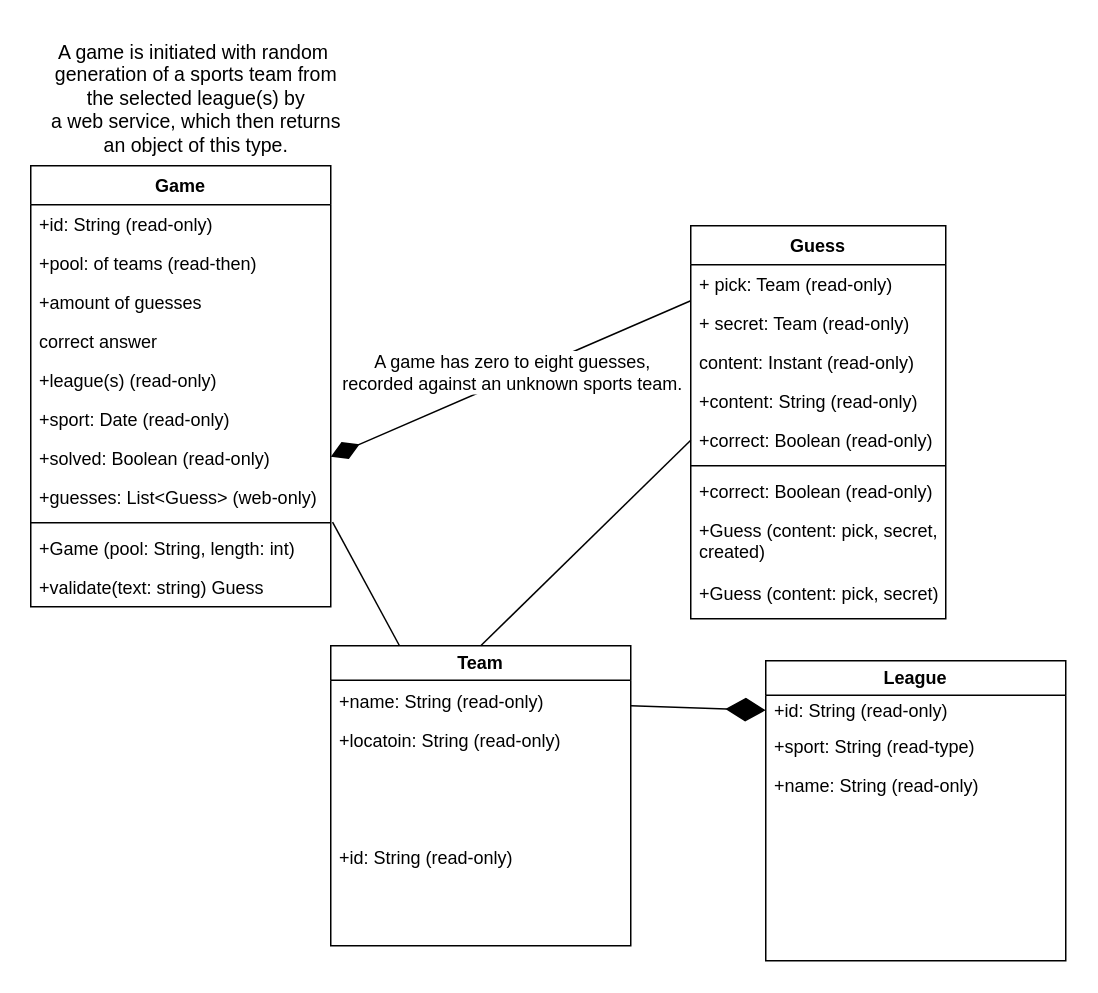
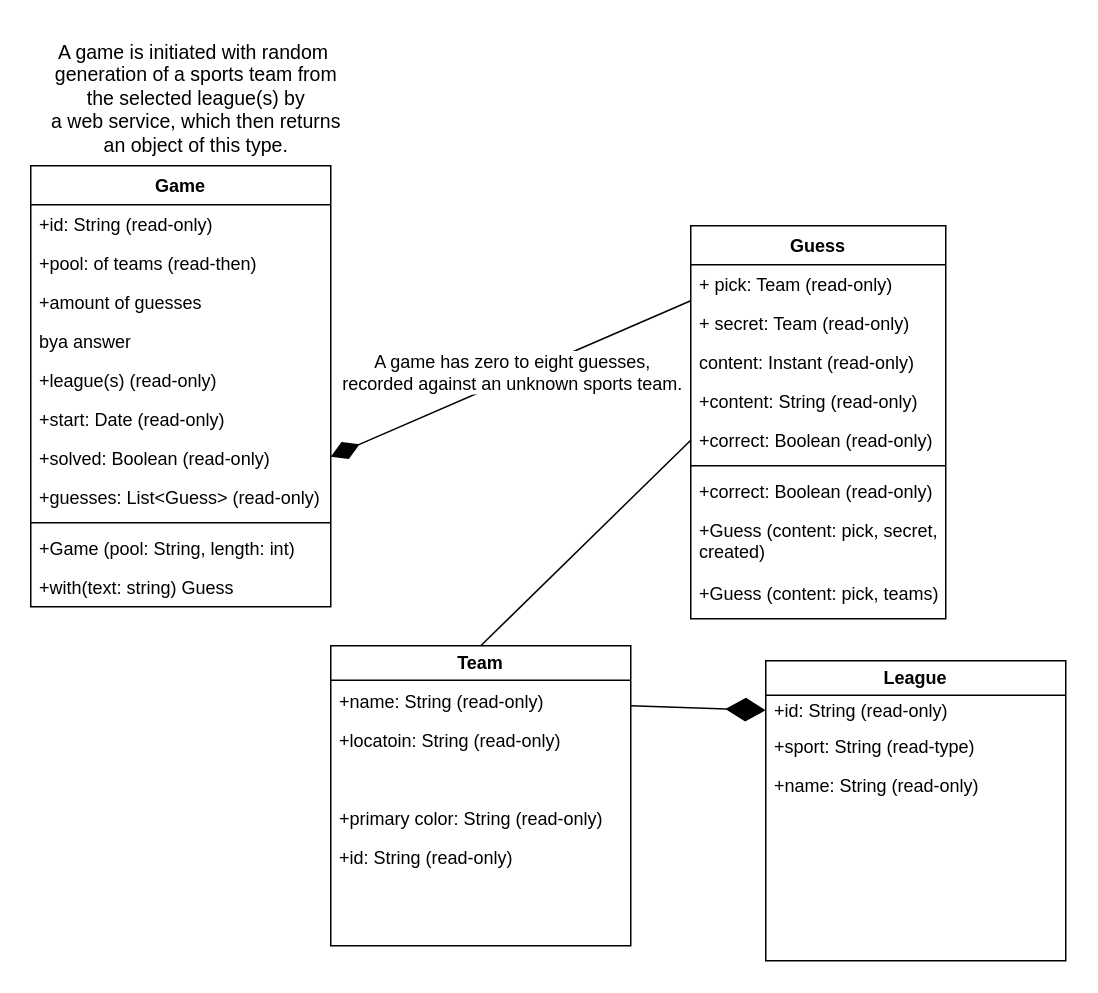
node "correct answer": label "correct answer" -> "bya answer"
node "+sport: Date (read-only)": label "+sport: Date (read-only)" -> "+start: Date (read-only)"
node "+guesses: List<Guess> (web-only)": label "+guesses: List<Guess> (web-only)" -> "+guesses: List<Guess> (read-only)"
edge "+Game (pool: String, length: int)" -- "Team": removed
node "+validate(text: string) Guess": label "+validate(text: string) Guess" -> "+with(text: string) Guess"
node "+Guess (content: pick, secret)": label "+Guess (content: pick, secret)" -> "+Guess (content: pick, teams)"
node "+primary color: String (read-only)": added
